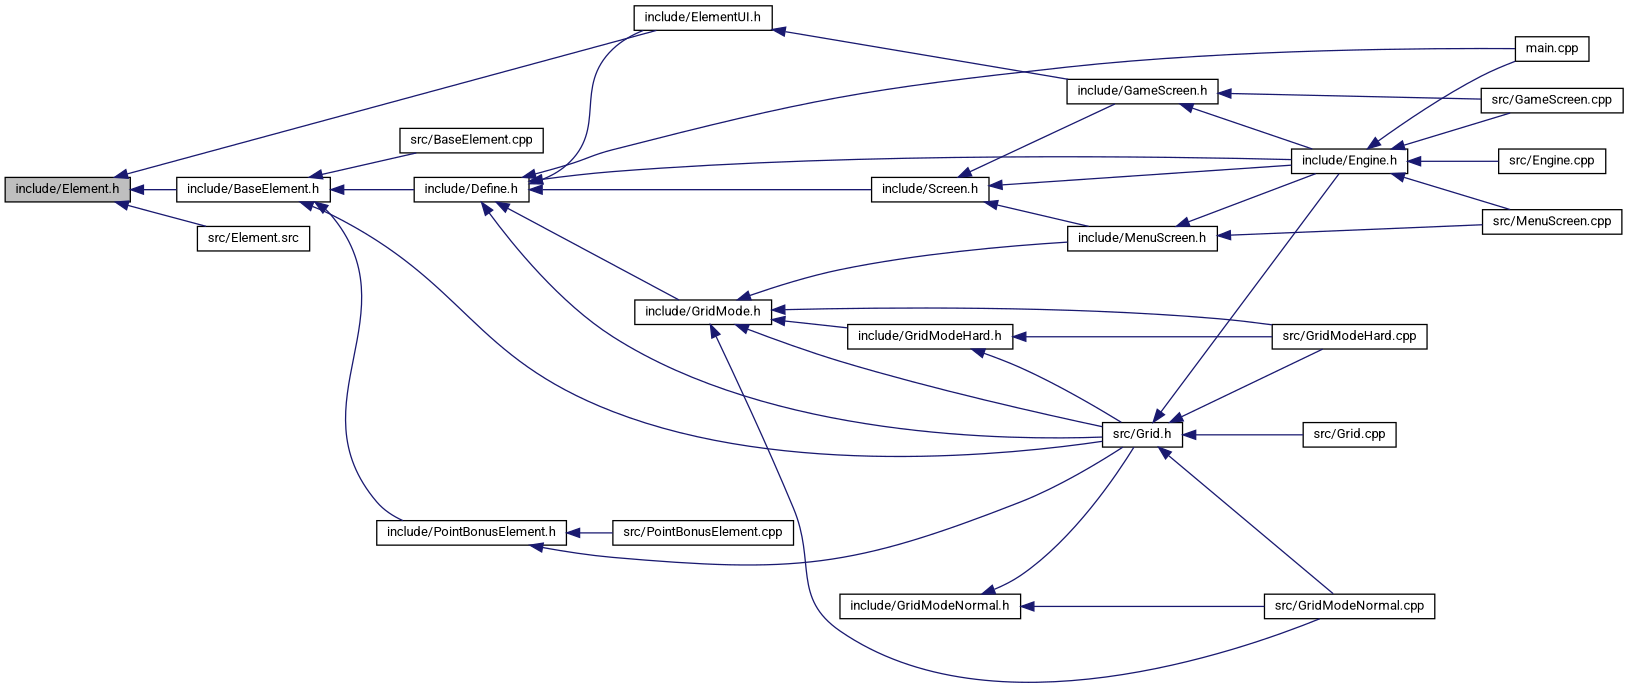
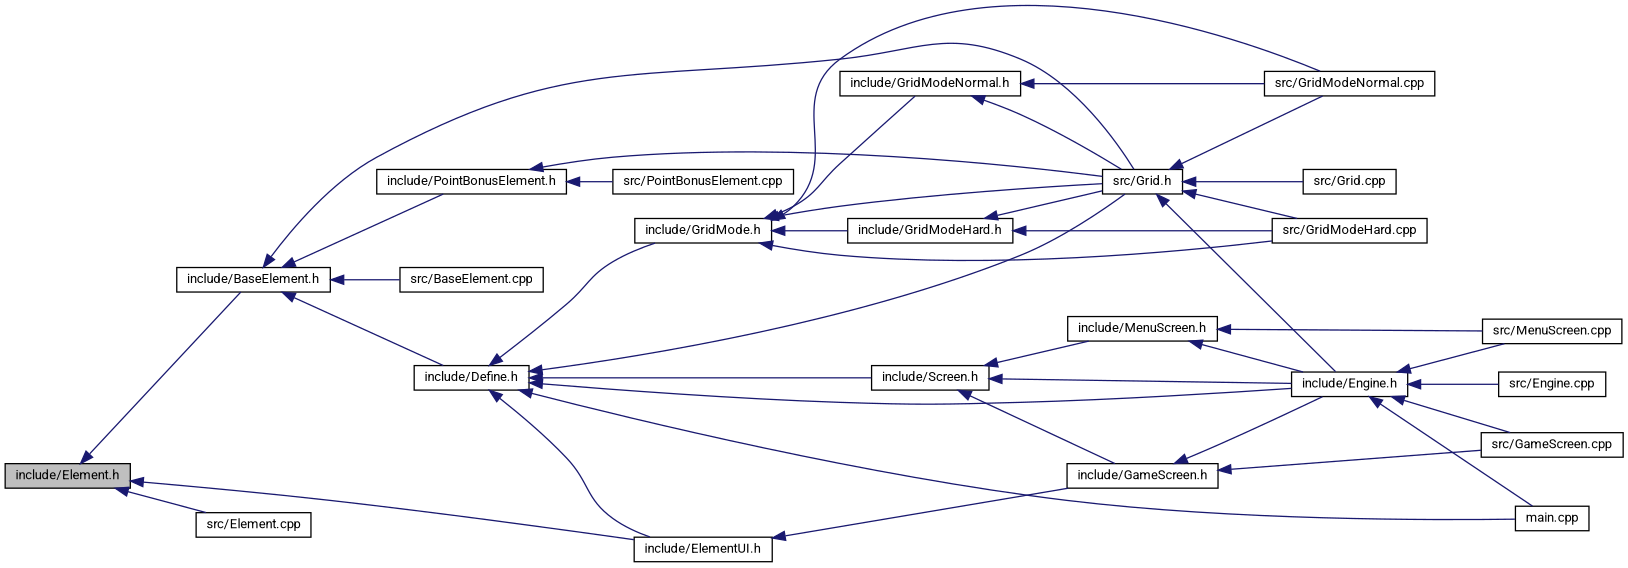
node "src/Element.src": label "src/Element.src" -> "src/Element.cpp"
edge "include/MenuScreen.h" -> "include/GridMode.h": now "include/GridModeNormal.h" -> "include/GridMode.h"
